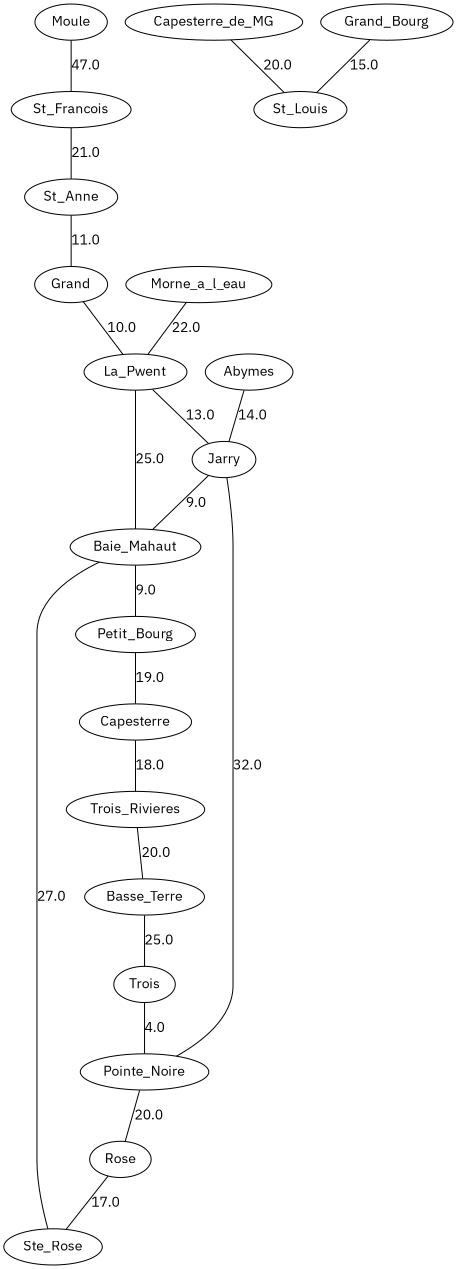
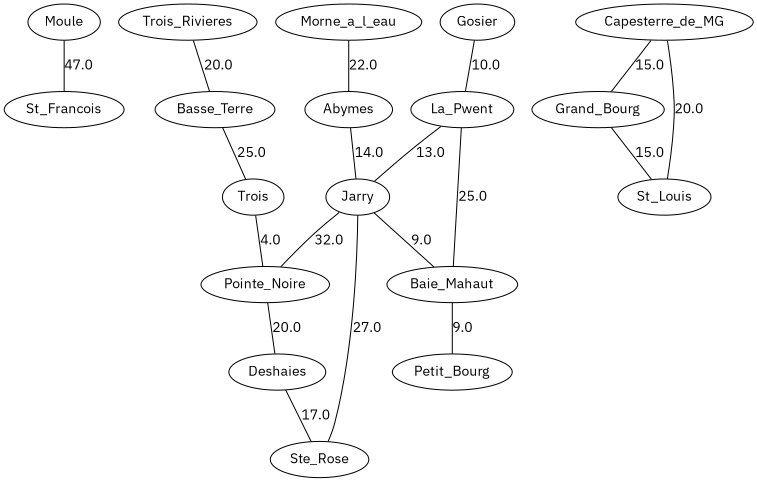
edge "Capesterre_de_MG" -- "Grand_Bourg": added, label "15.0"
node "St_Anne": removed
node "Grand": label "Grand" -> "Gosier"
edge "Morne_a_l_eau" -- "La_Pwent": now "Morne_a_l_eau" -- "Abymes"
node "Capesterre": removed
edge "Baie_Mahaut" -- "Ste_Rose": now "Jarry" -- "Ste_Rose"
node "Rose": label "Rose" -> "Deshaies"
